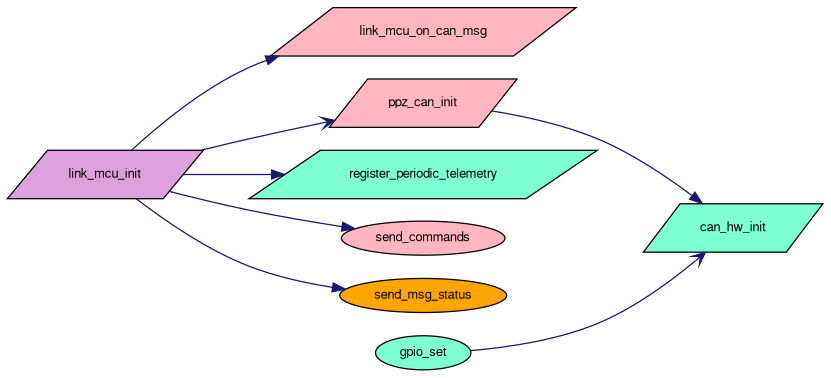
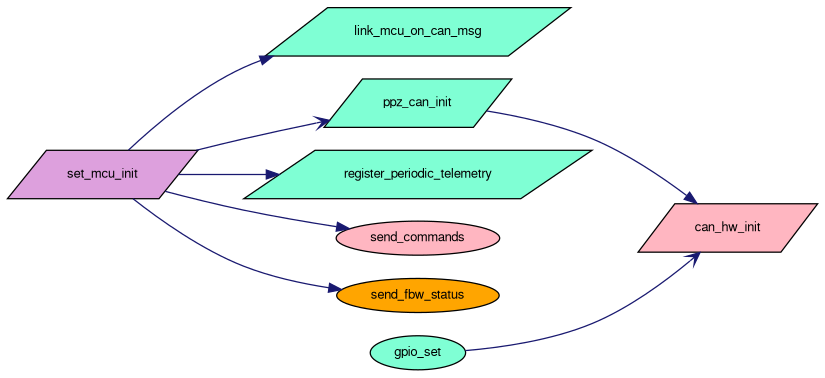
node "link_mcu_on_can_msg": fillcolor lightpink -> aquamarine
node "ppz_can_init": fillcolor lightpink -> aquamarine
node "link_mcu_init": label "link_mcu_init" -> "set_mcu_init"
node "can_hw_init": fillcolor aquamarine -> lightpink
node "send_msg_status": label "send_msg_status" -> "send_fbw_status"
